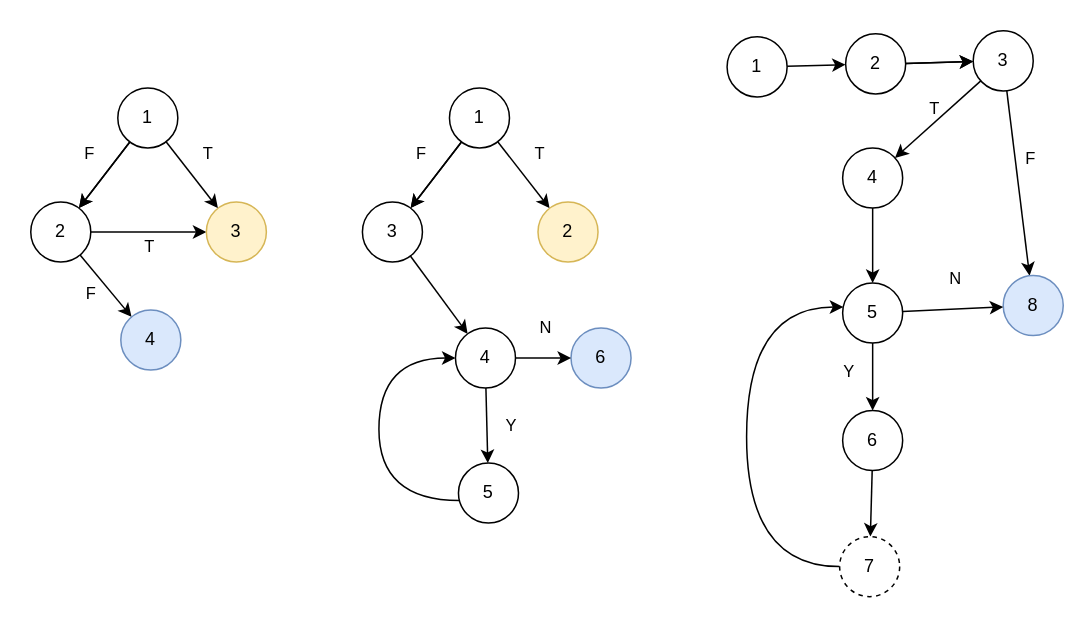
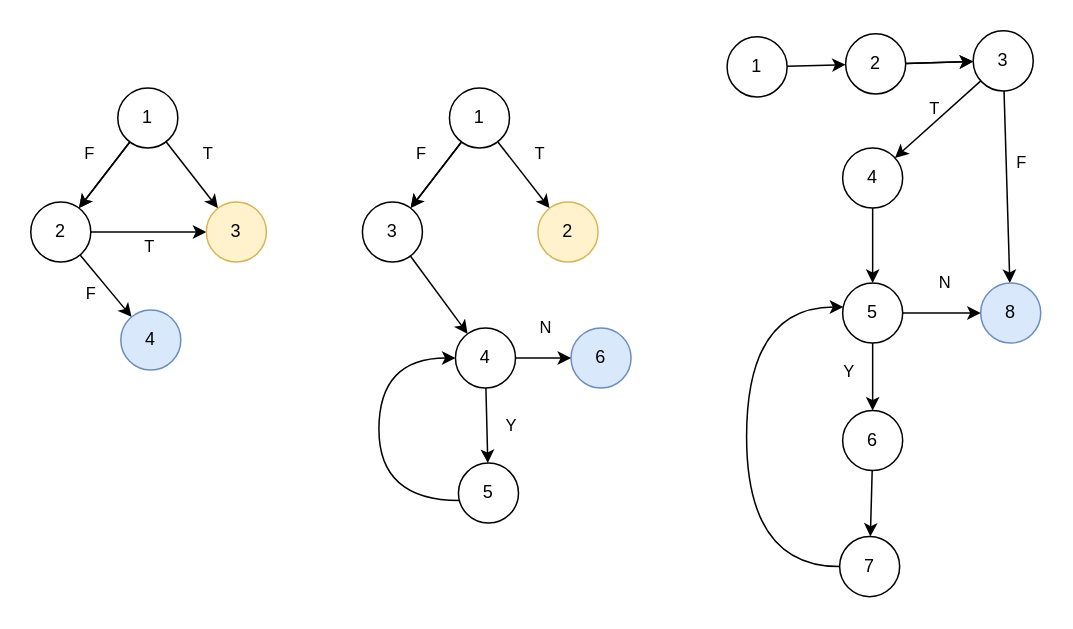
node "8": moved (1033, 305) -> (1010, 313)
node "7": style dashed -> solid
